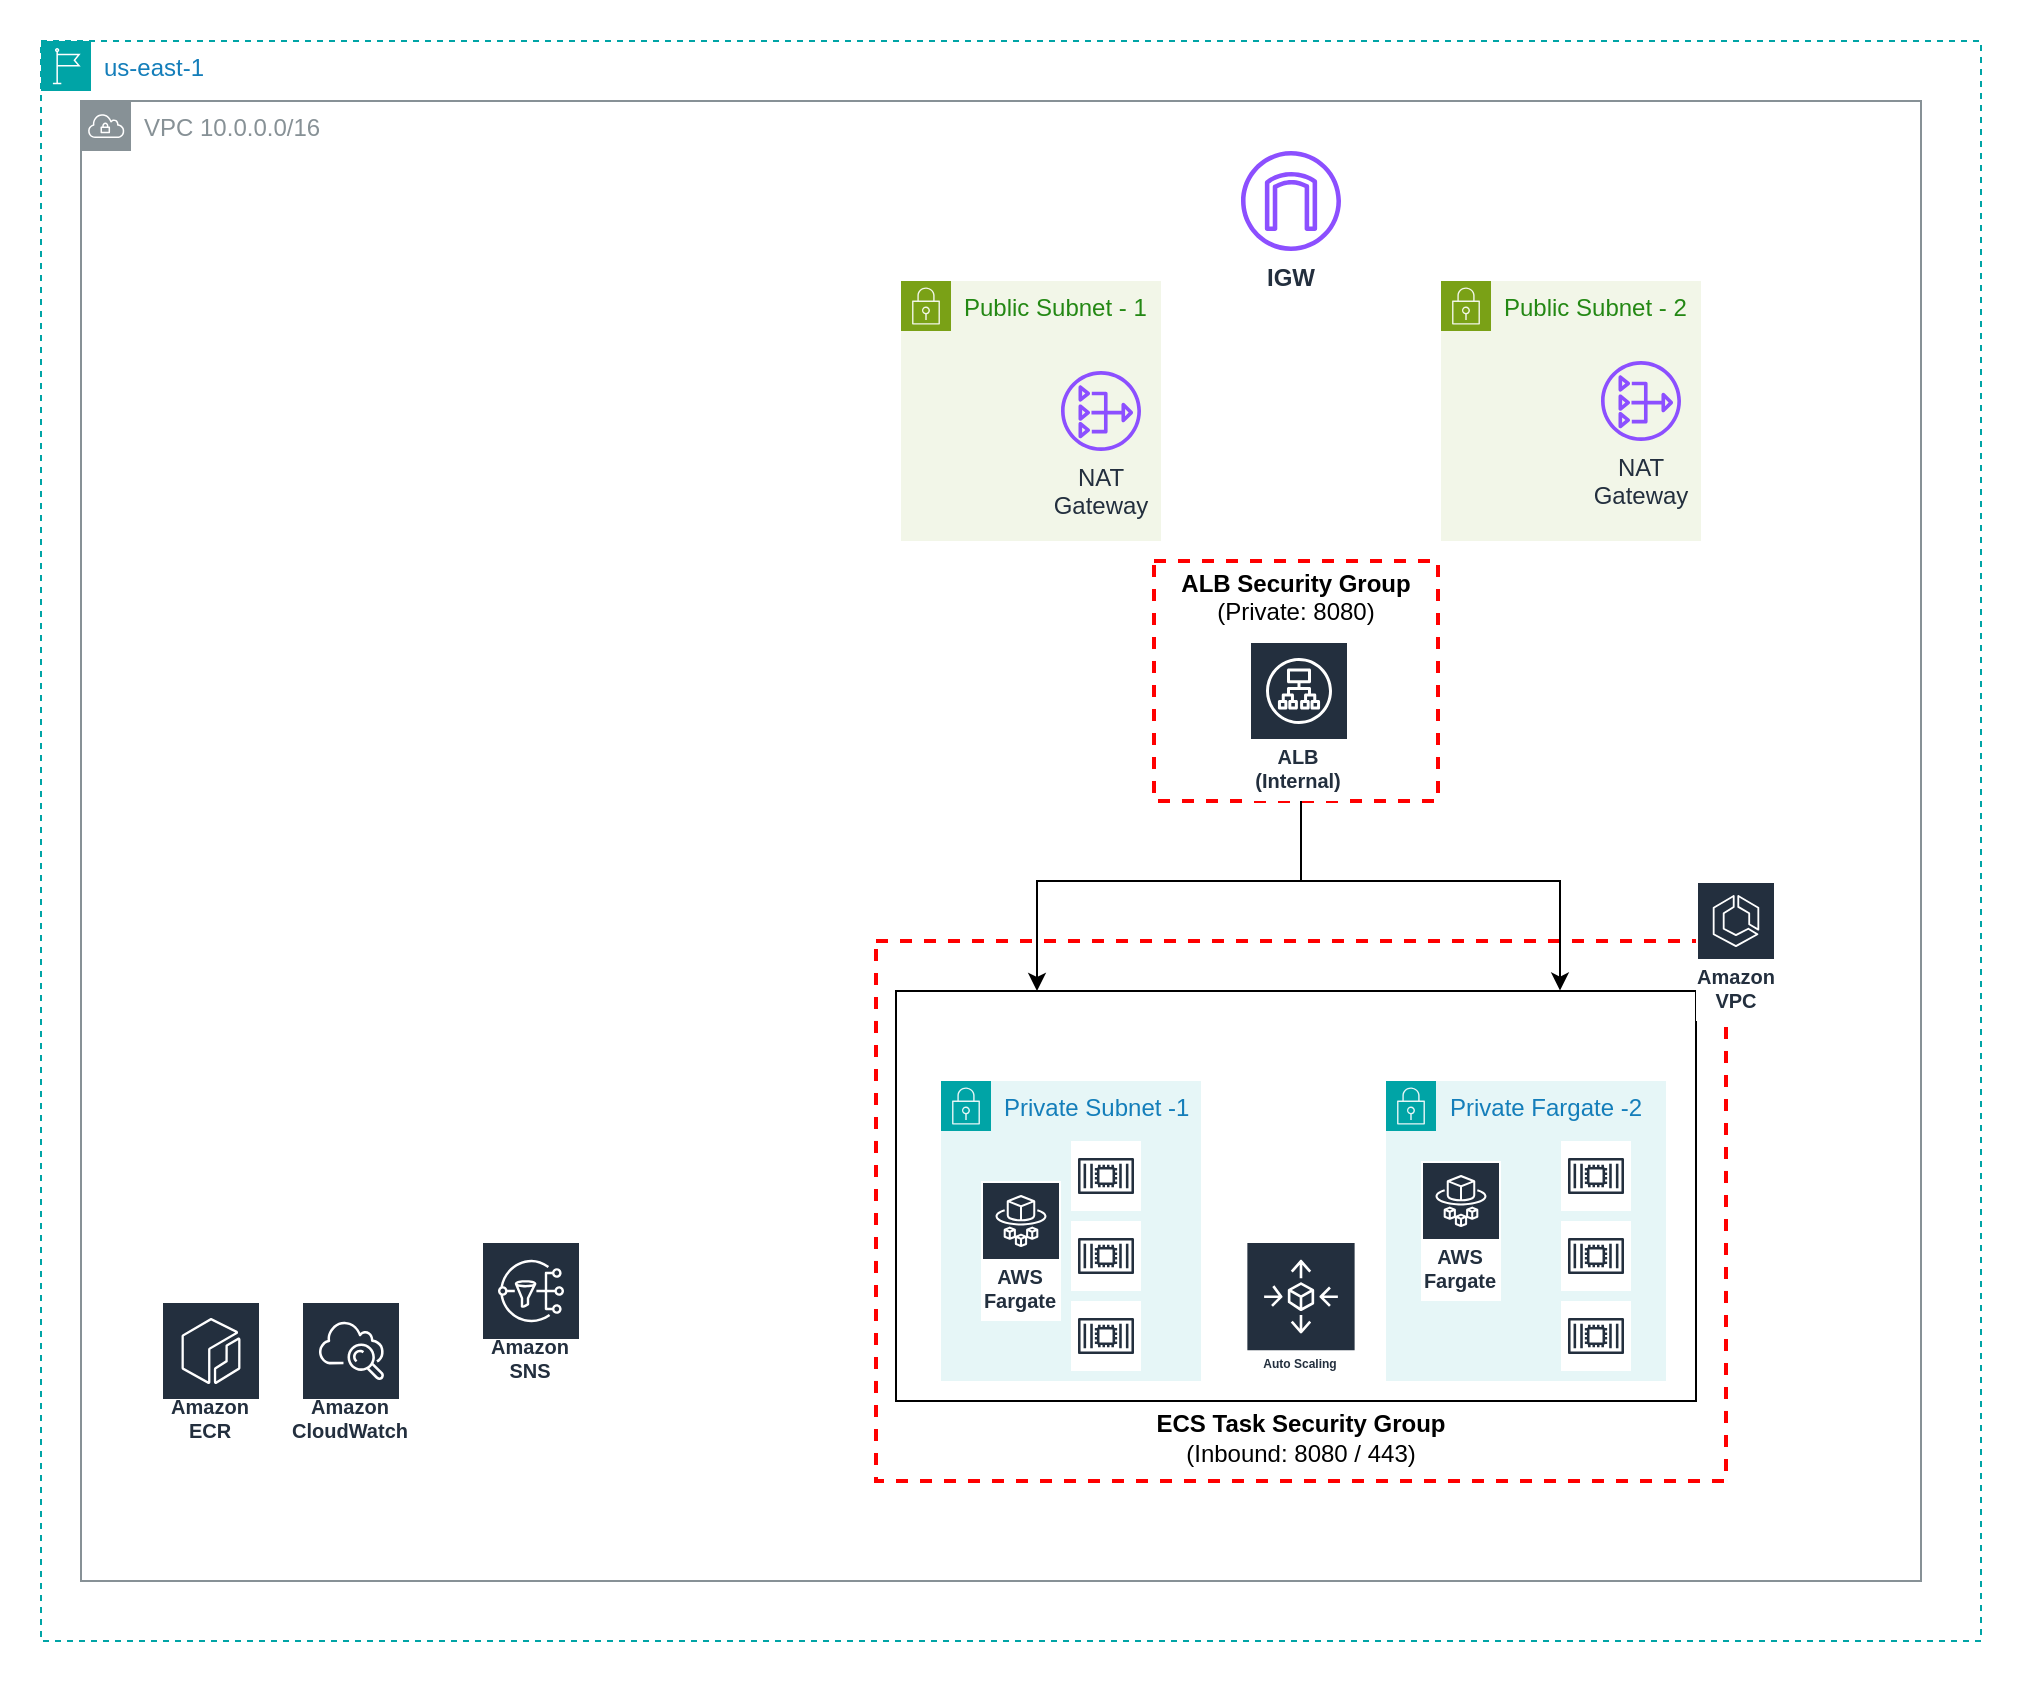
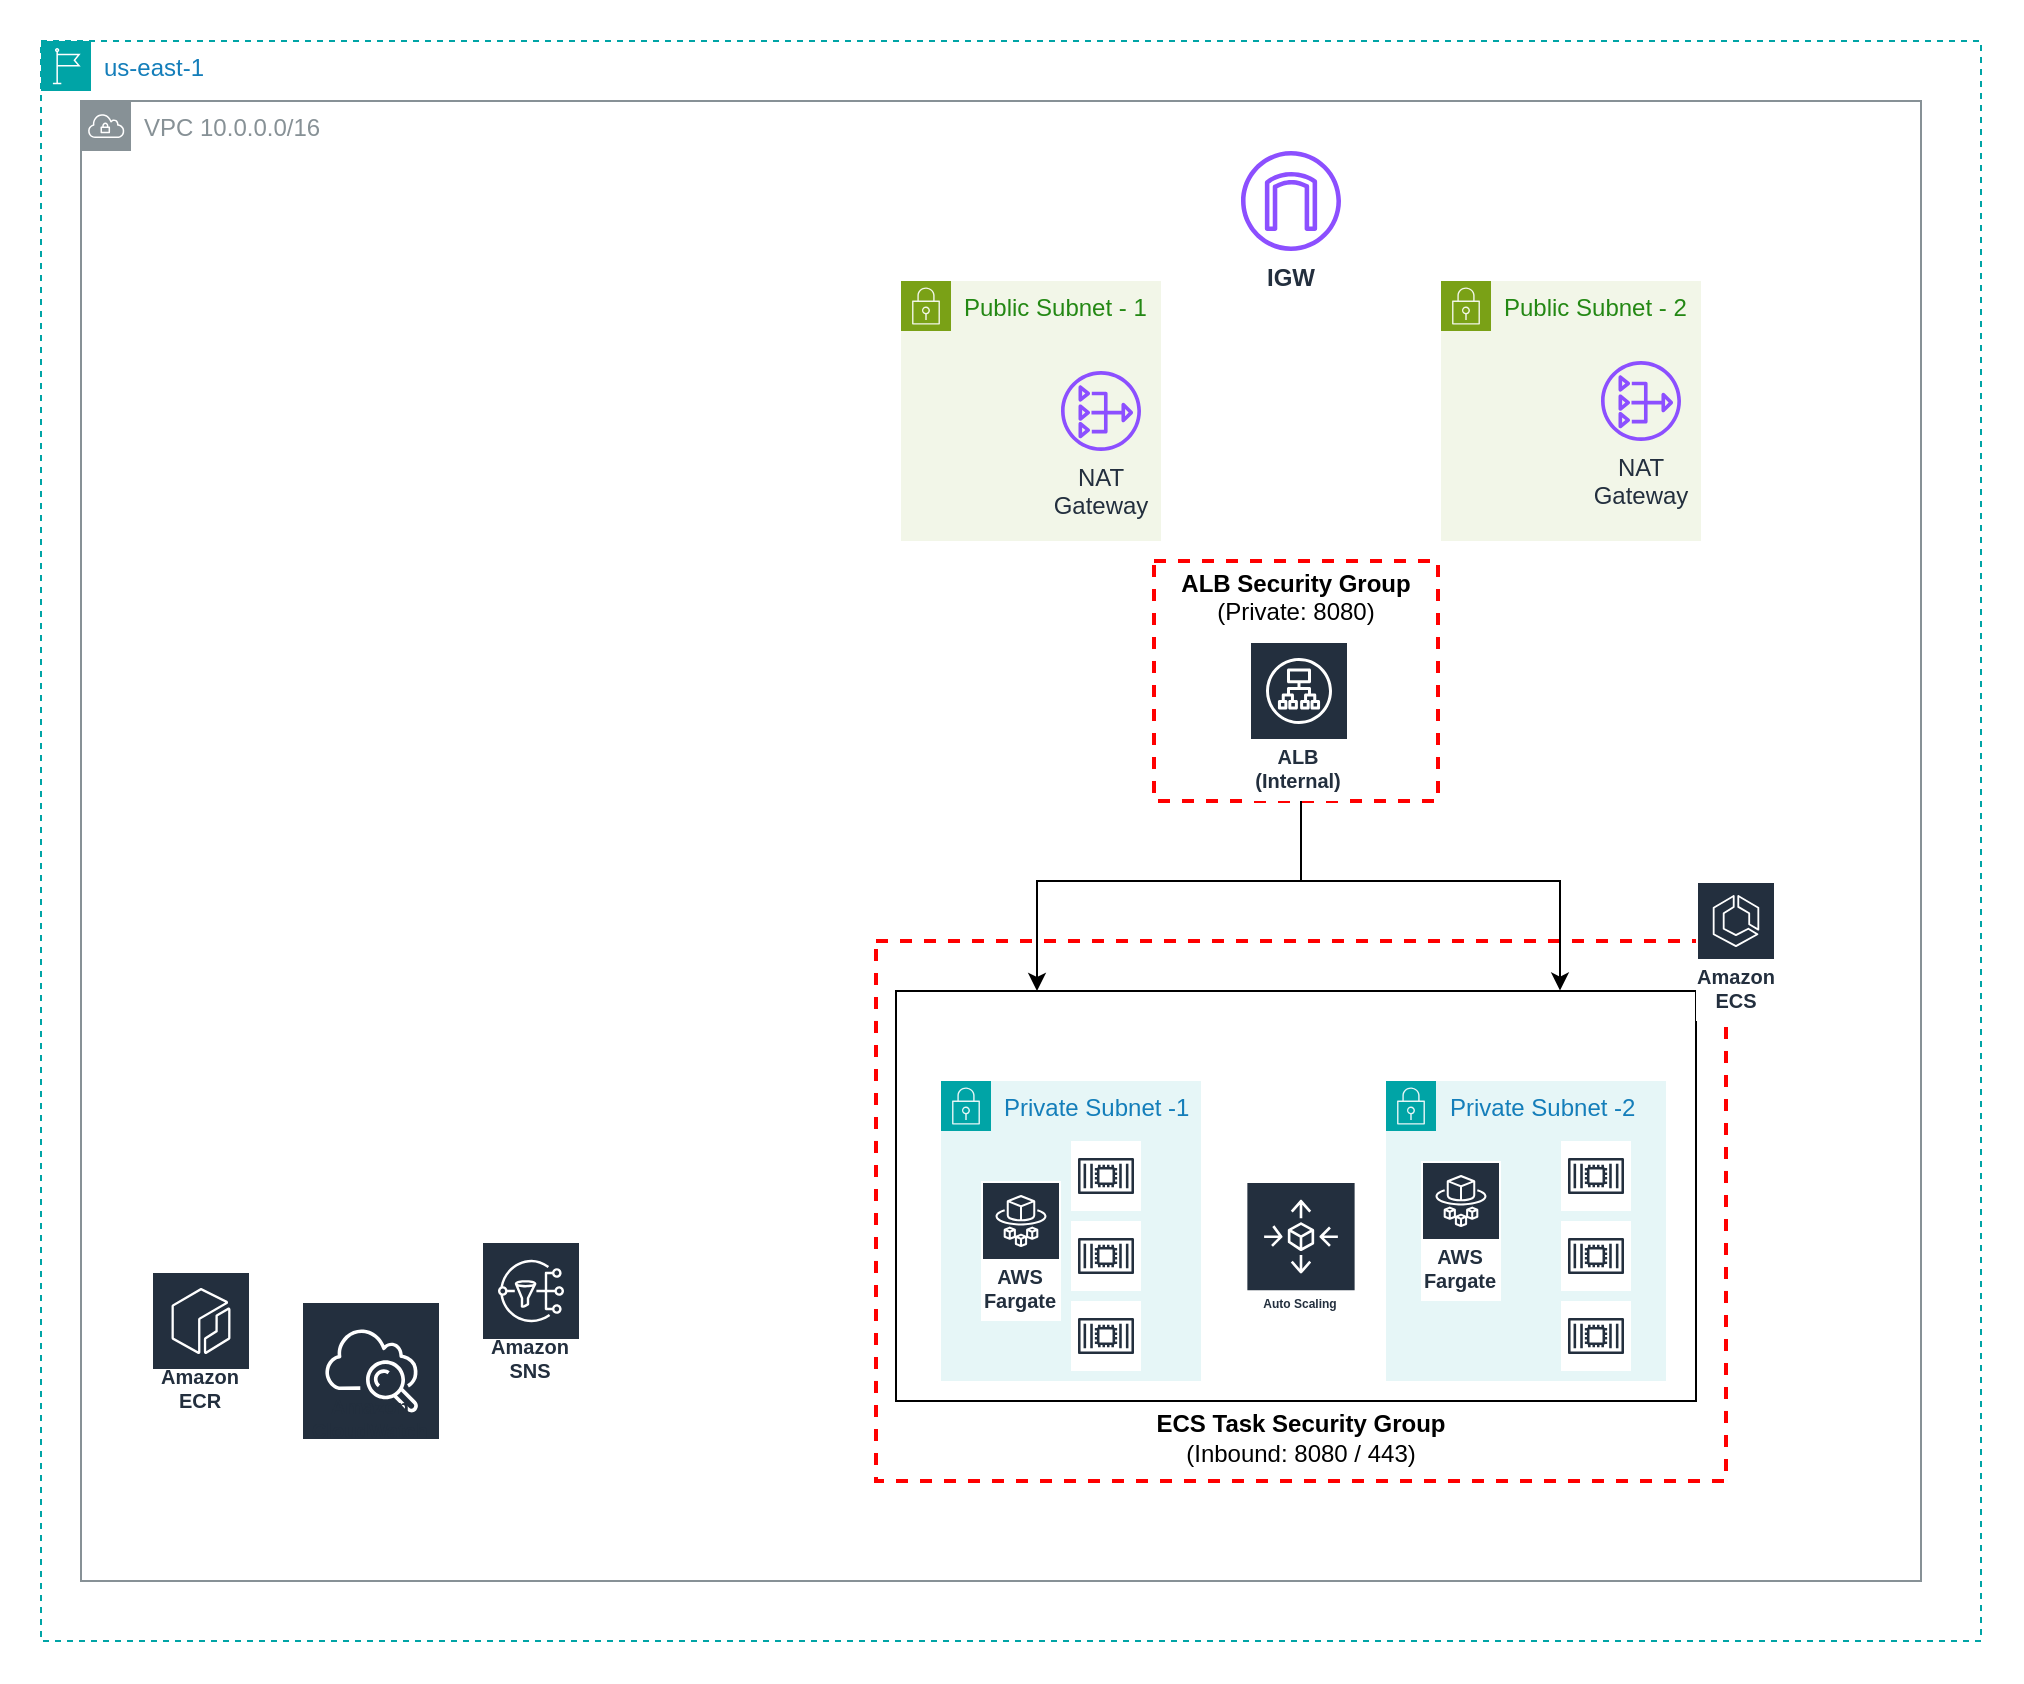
node "Amazon VPC": label "Amazon VPC" -> "Amazon ECS"
node "Private Fargate -2": label "Private Fargate -2" -> "Private Subnet -2"
node "Auto Scaling": moved (1301, 1311) -> (1301, 1251)
node "Amazon ECR": moved (211, 1376) -> (201, 1346)
node "Amazon CloudWatch": size 100x150 -> 140x150
